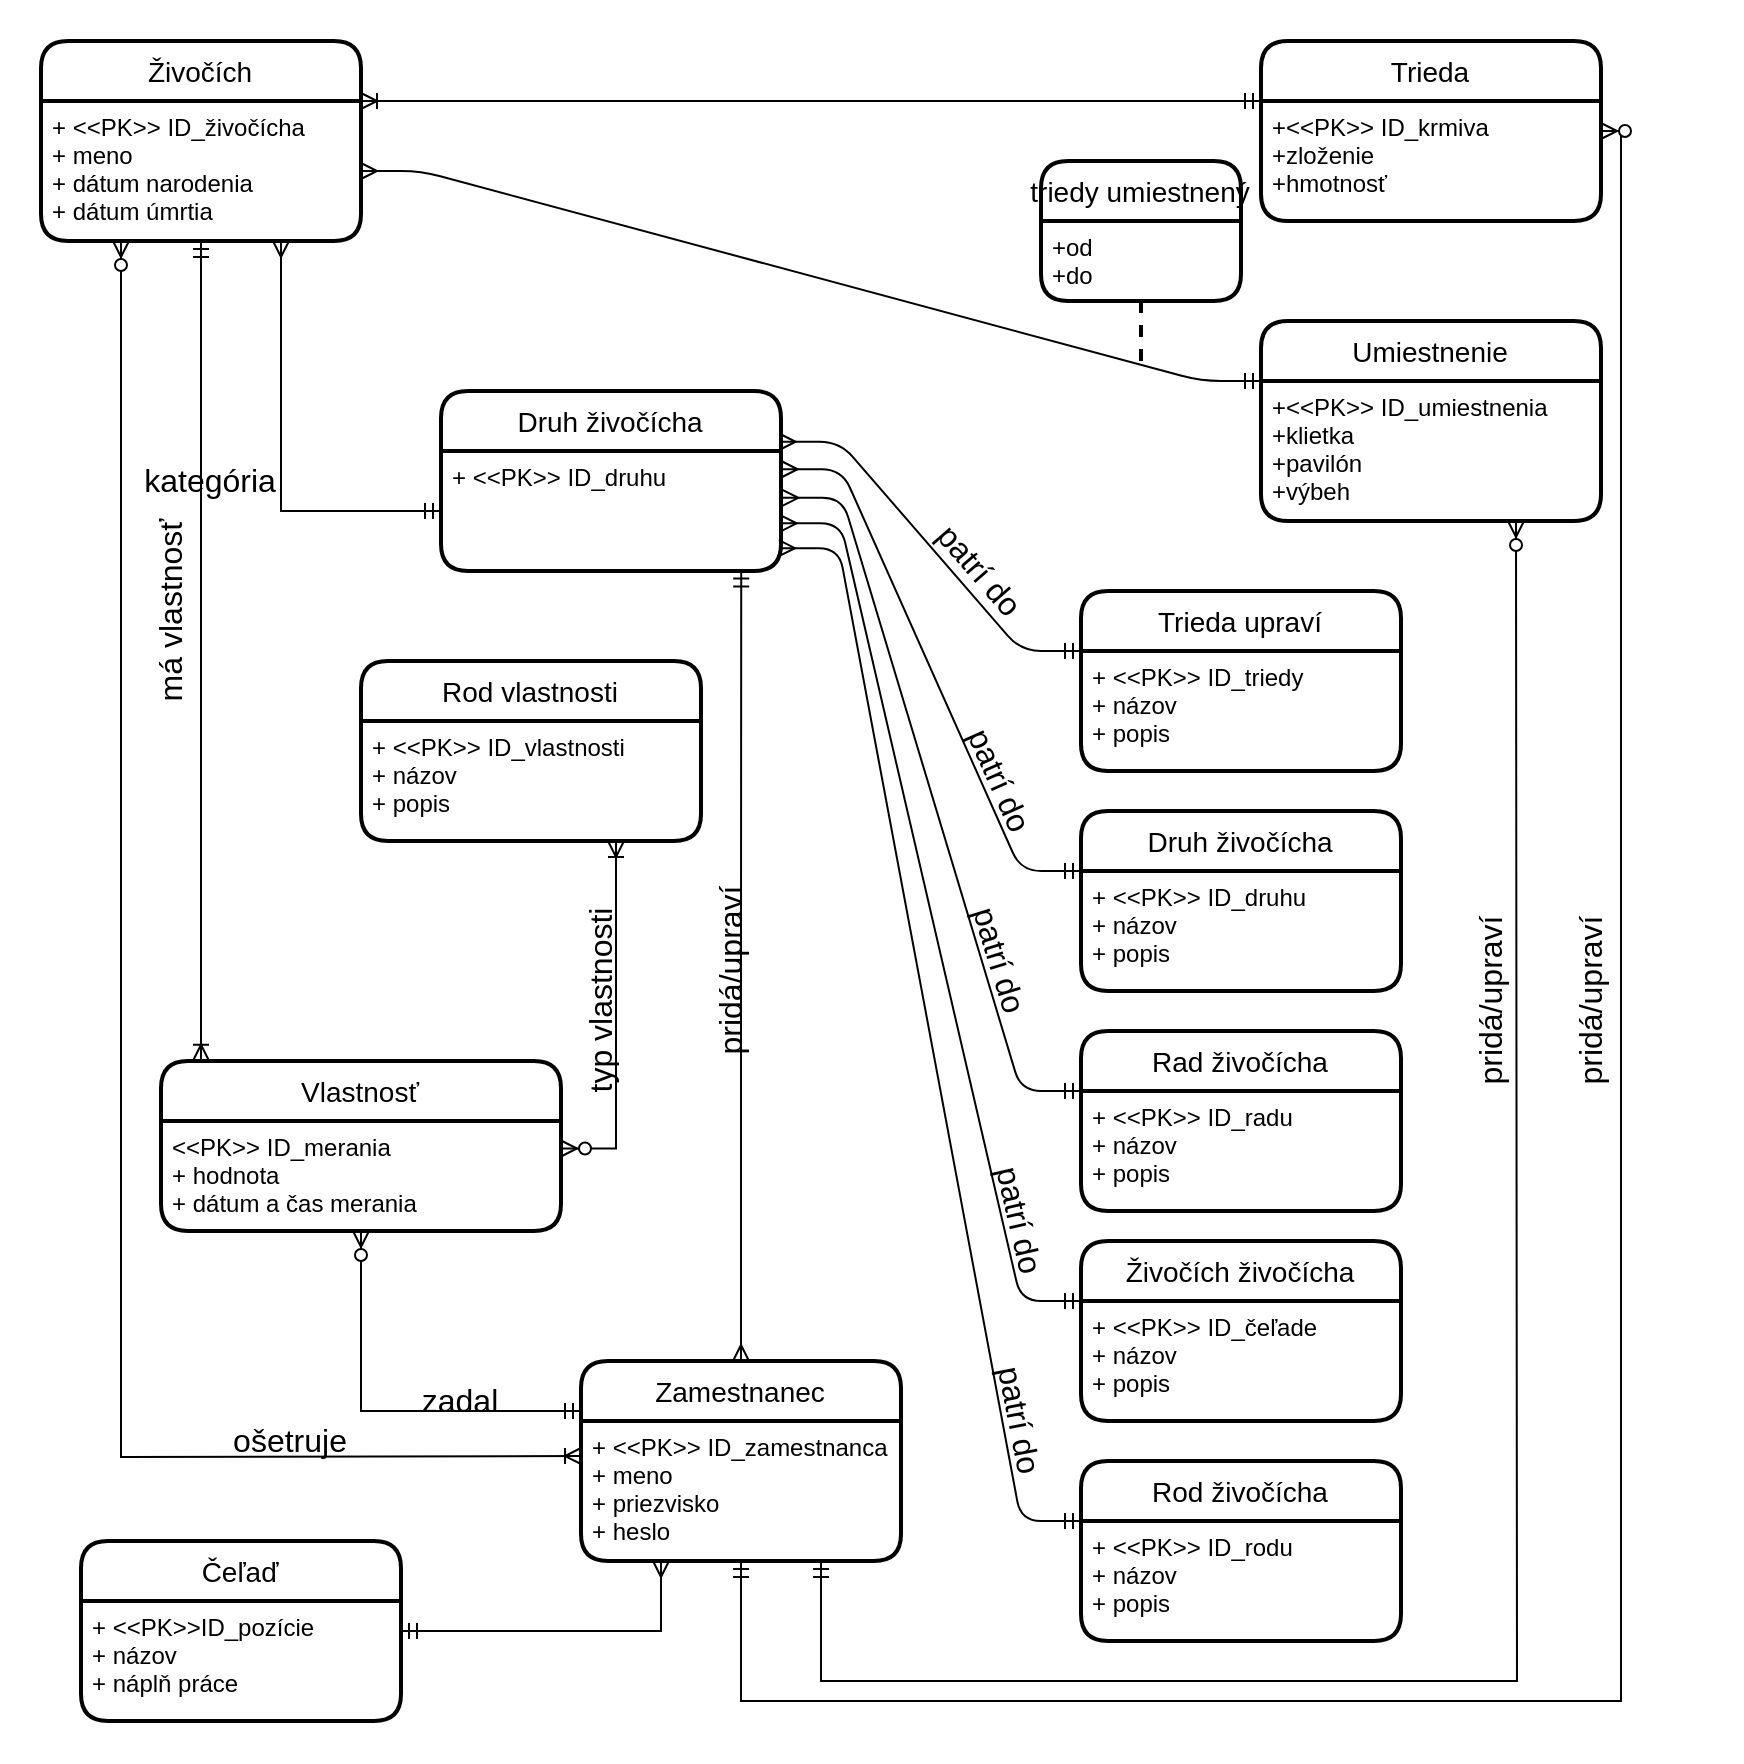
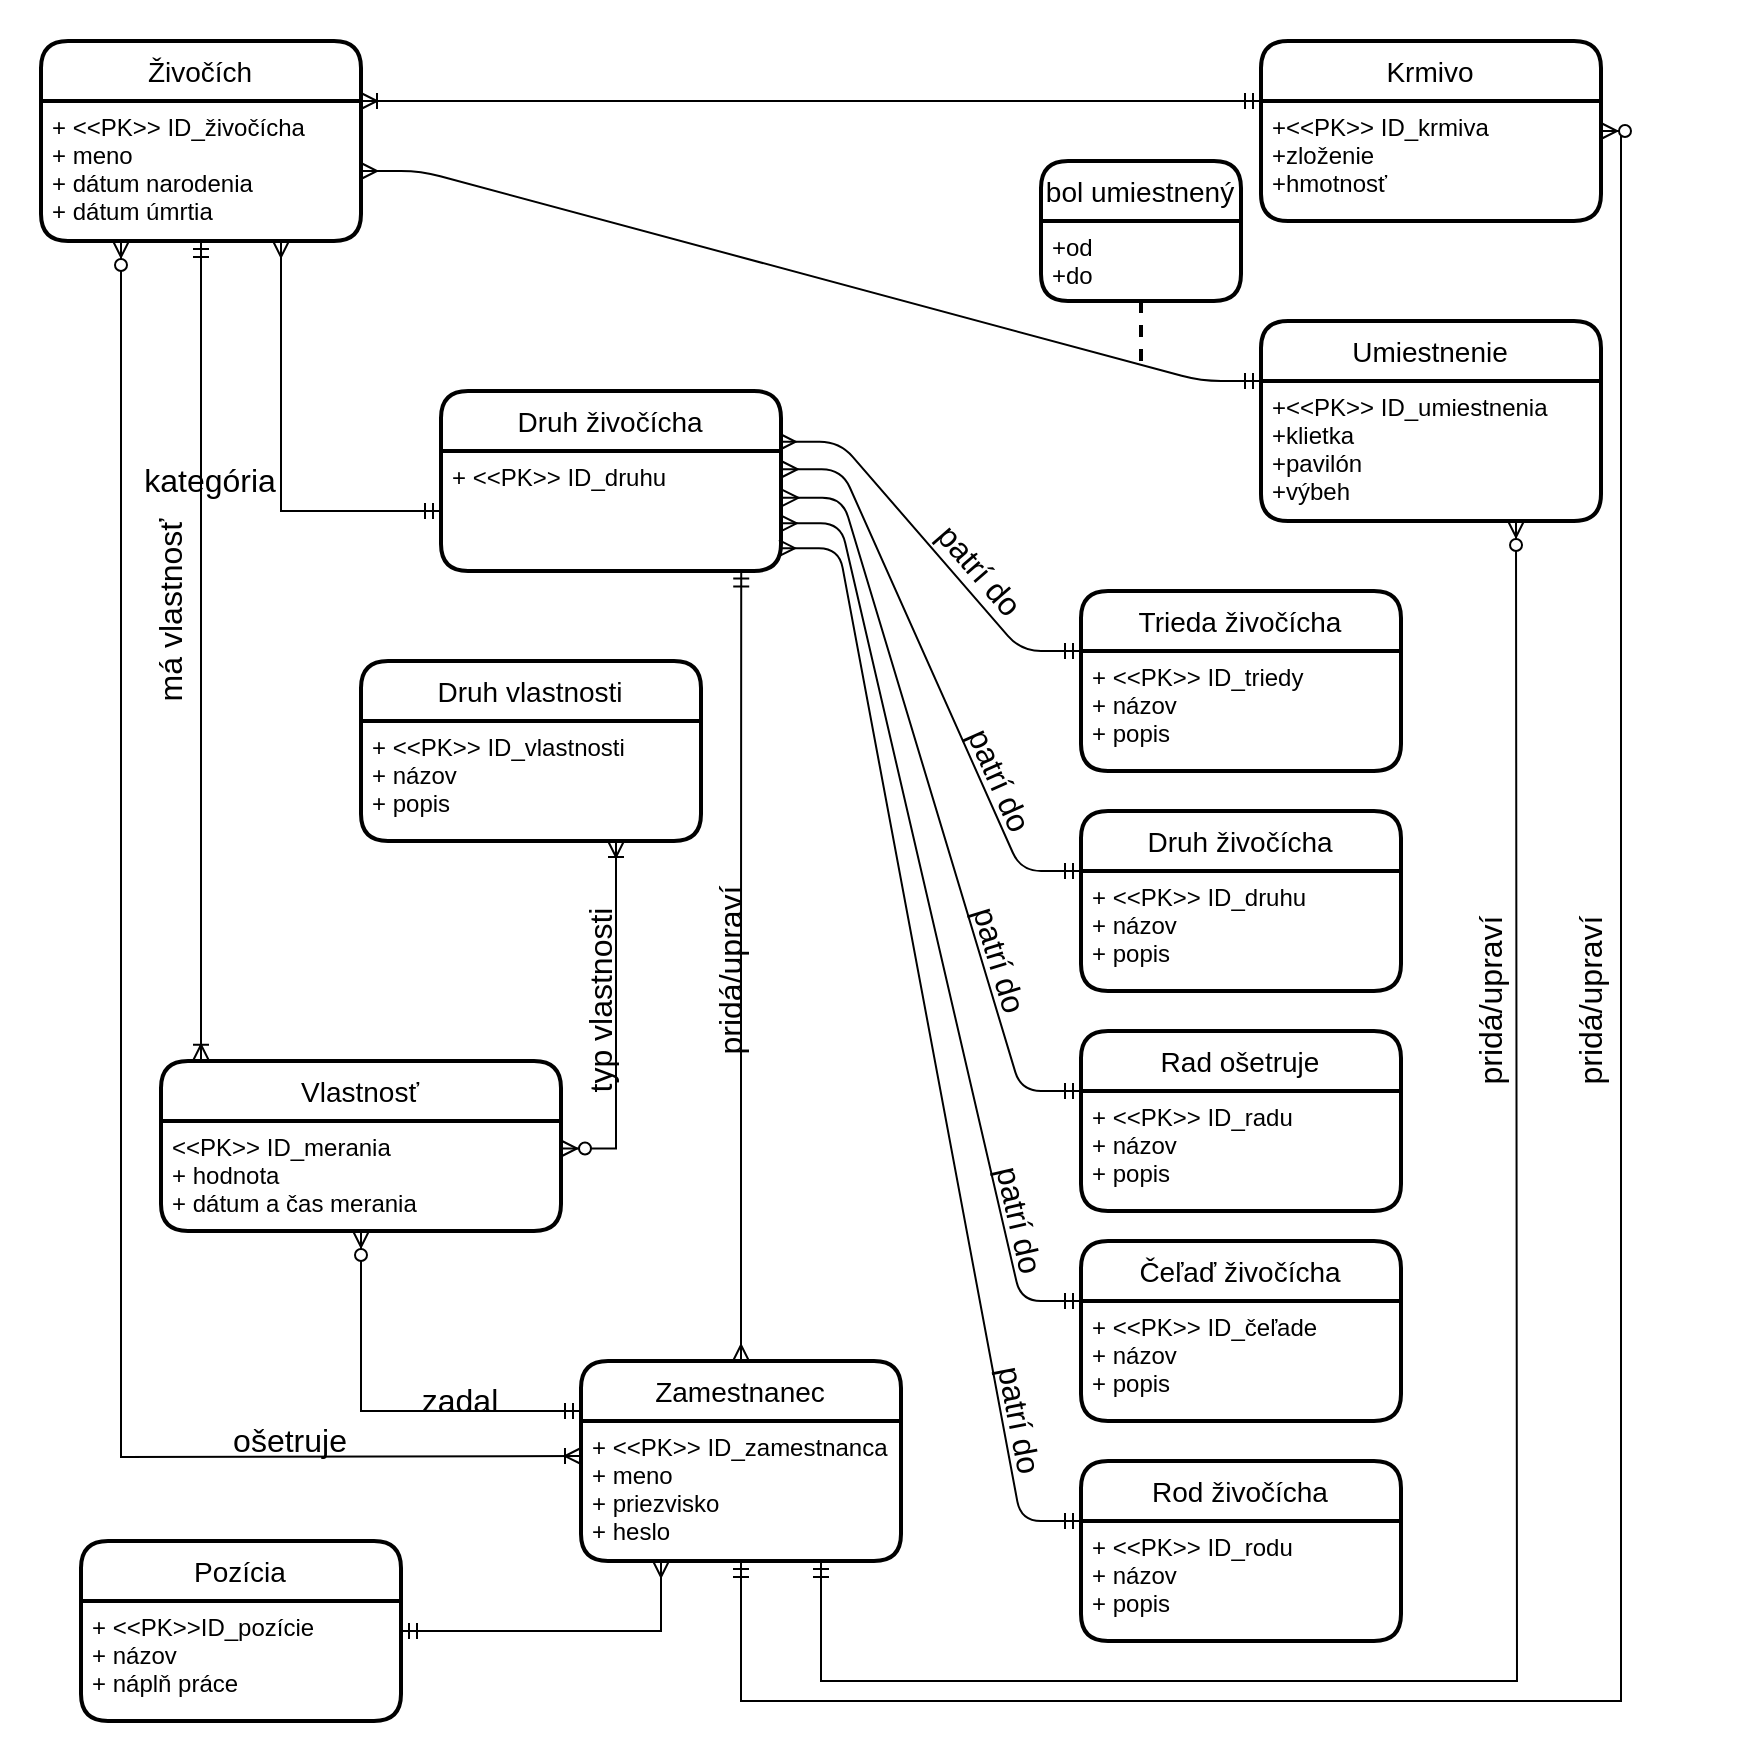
node "Trieda": label "Trieda" -> "Krmivo"
node "triedy umiestnený": label "triedy umiestnený" -> "bol umiestnený"
node "Trieda upraví": label "Trieda upraví" -> "Trieda živočícha"
node "Rod vlastnosti": label "Rod vlastnosti" -> "Druh vlastnosti"
node "Rad živočícha": label "Rad živočícha" -> "Rad ošetruje"
node "Živočích živočícha": label "Živočích živočícha" -> "Čeľaď živočícha"
node "Čeľaď": label "Čeľaď" -> "Pozícia"
